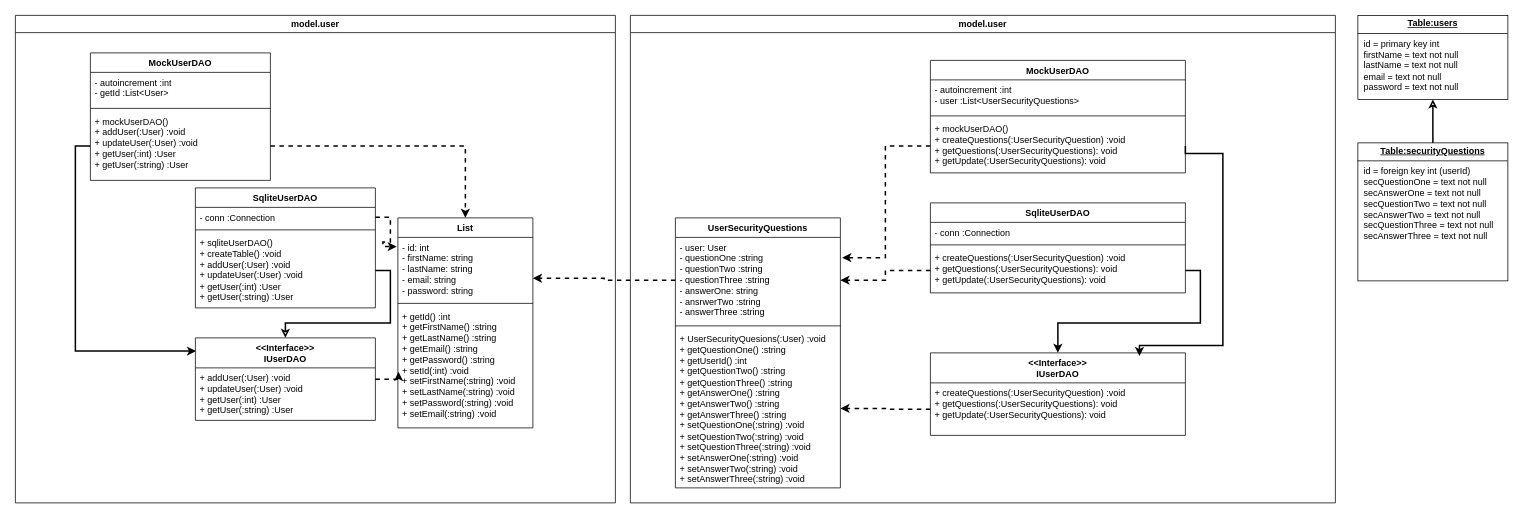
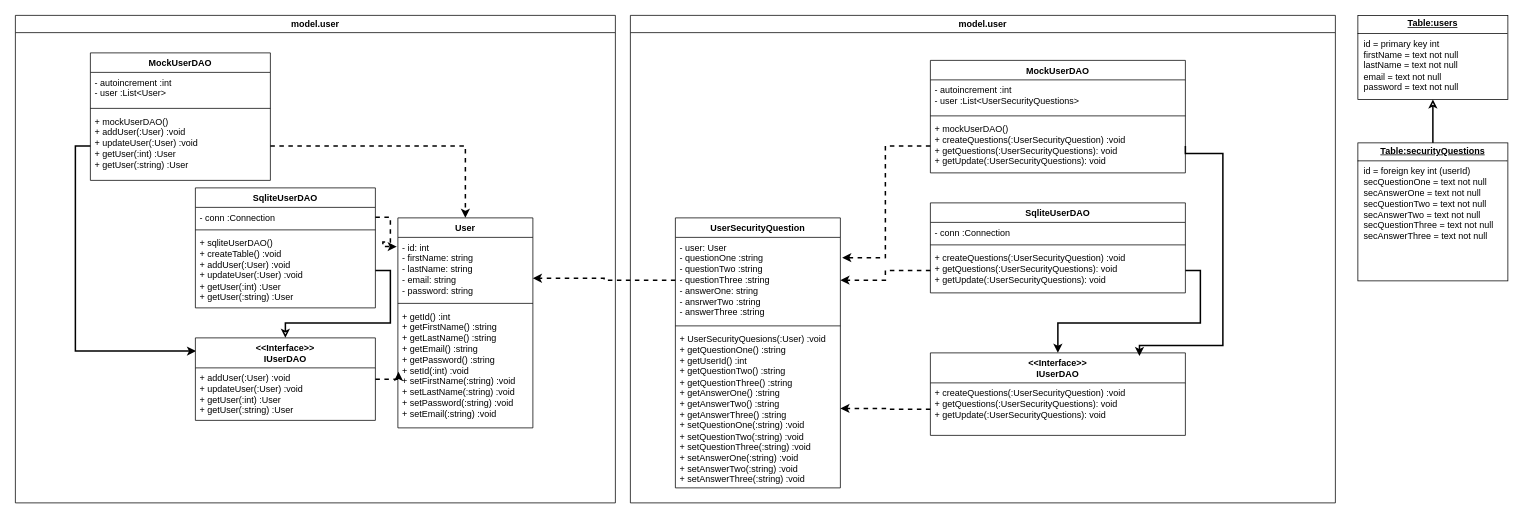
node "- autoincrement :int - getId :List<User>": label "- autoincrement :int - getId :List<User>" -> "- autoincrement :int - user :List<User>"
node "List": label "List" -> "User"
node "UserSecurityQuestions": label "UserSecurityQuestions" -> "UserSecurityQuestion"
